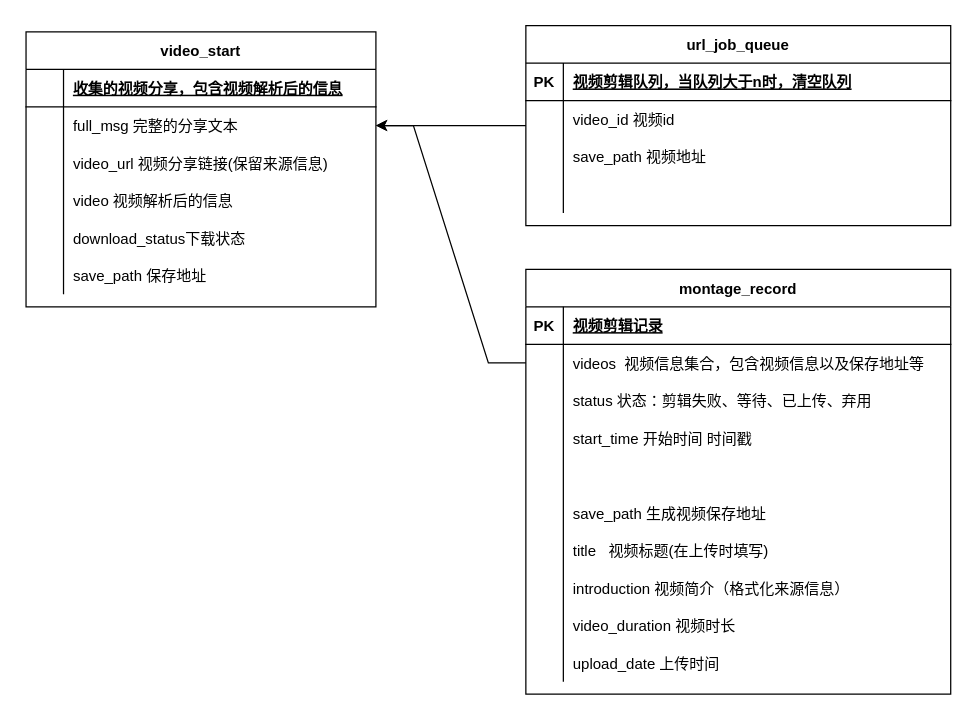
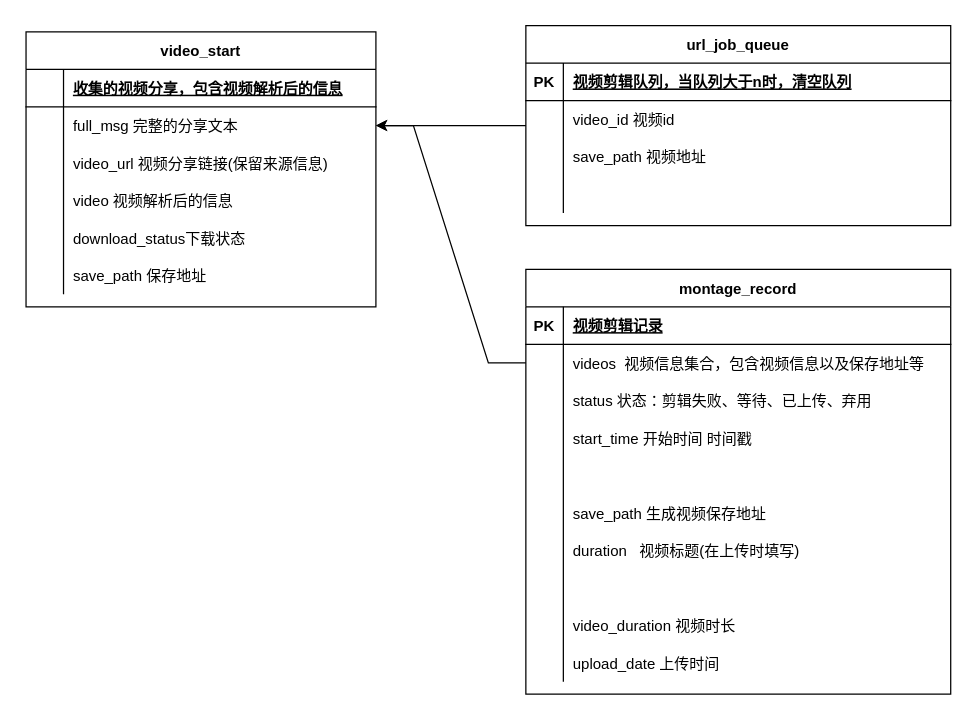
node "title 视频标题(在上传时填写)": label "title 视频标题(在上传时填写)" -> "duration 视频标题(在上传时填写)"
node "introduction 视频简介（格式化来源信息）": removed
